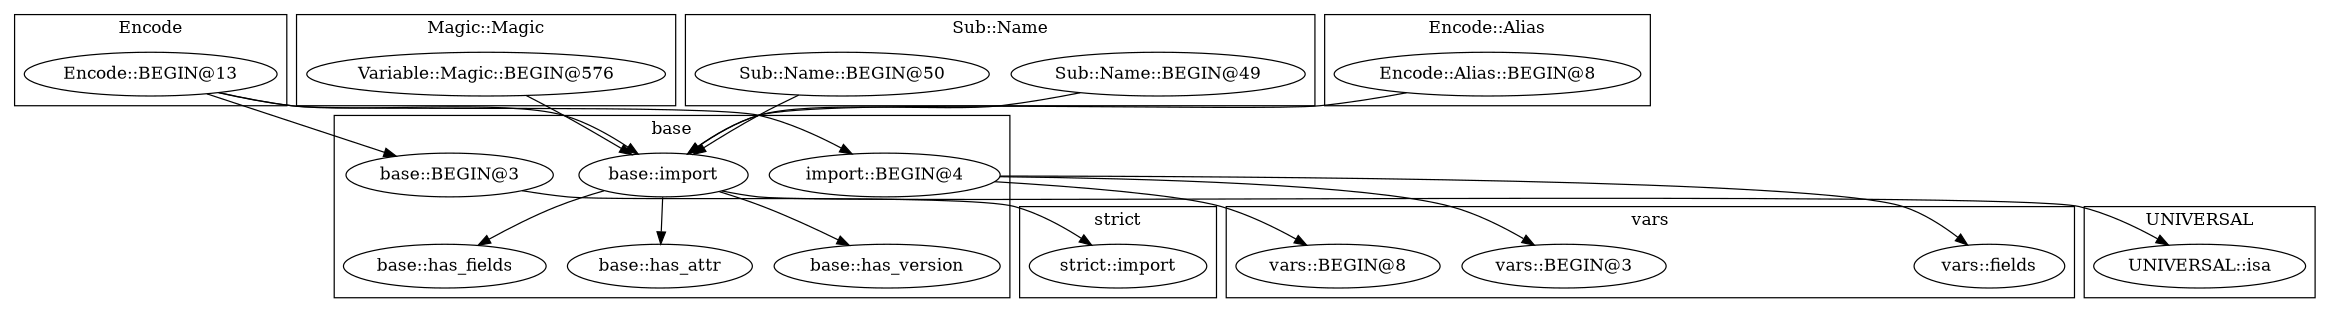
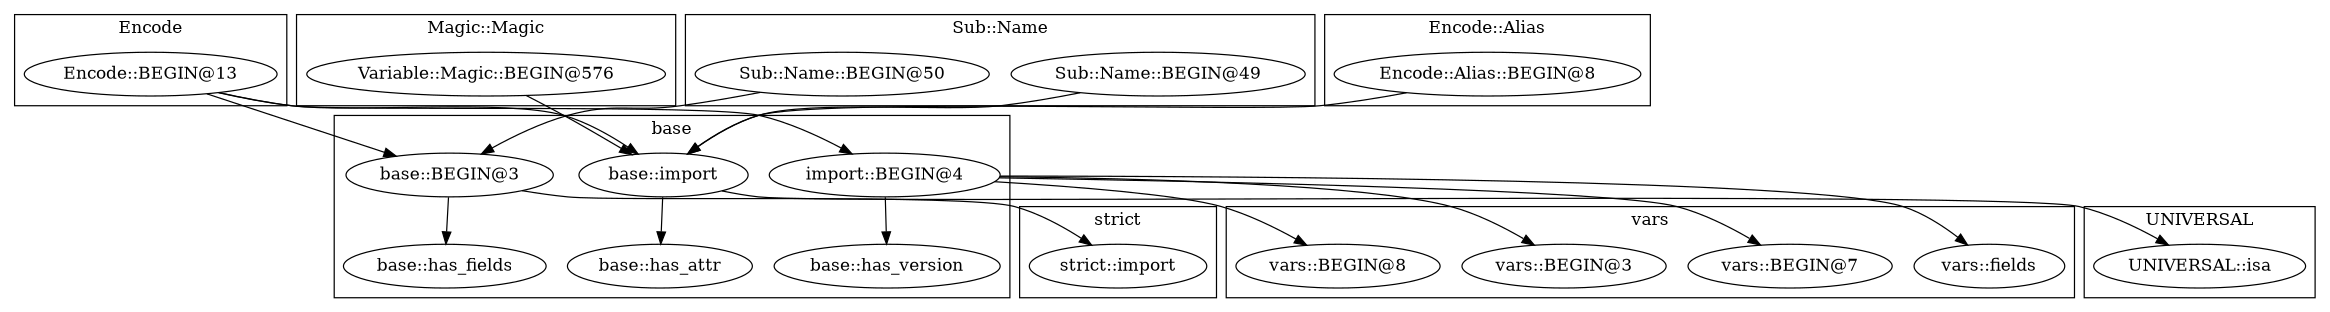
edge "Sub::Name::BEGIN@50" -> "base::import": now "Sub::Name::BEGIN@50" -> "base::BEGIN@3"
edge "base::import" -> "base::has_fields": now "base::BEGIN@3" -> "base::has_fields"
edge "base::import" -> "base::has_version": now "import::BEGIN@4" -> "base::has_version"
node "vars::BEGIN@7": added
